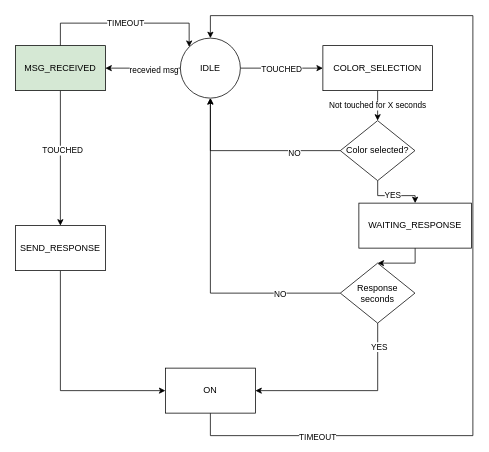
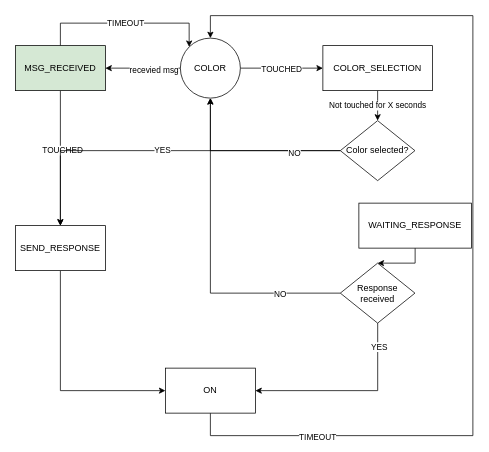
node "IDLE": label "IDLE" -> "COLOR"
edge "Color selected?" -> "WAITING_RESPONSE": now "Color selected?" -> "SEND_RESPONSE"
node "Response seconds": label "Response seconds" -> "Response received"
